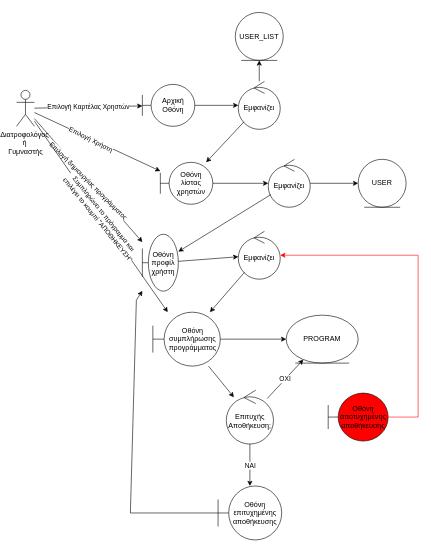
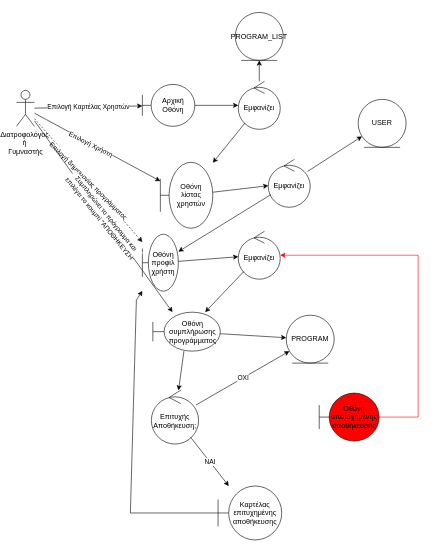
node "USER_LIST": label "USER_LIST" -> "PROGRAM_LIST"
edge "Διατροφολόγος ή Γυμναστής" -> "Οθόνη προφίλ χρήστη": style solid -> dashed
node "Οθόνη λίστας χρηστών": size 53x42 -> 53x66
node "USER": moved (383, 183) -> (383, 123)
node "Οθόνη συμπλήρωσης προγράμματος": size 68x54 -> 68x39
node "PROGRAM": size 72x48 -> 48x48
node "Επιτυχής Αποθήκευση;": moved (250, 417) -> (175, 417)
node "Οθόνη αποτυχημένης αποθήκευσης": moved (359, 417) -> (350, 417)
node "Οθόνη επιτυχημένης αποθήκευσης": label "Οθόνη επιτυχημένης αποθήκευσης" -> "Καρτέλας επιτυχημένης αποθήκευσης"
